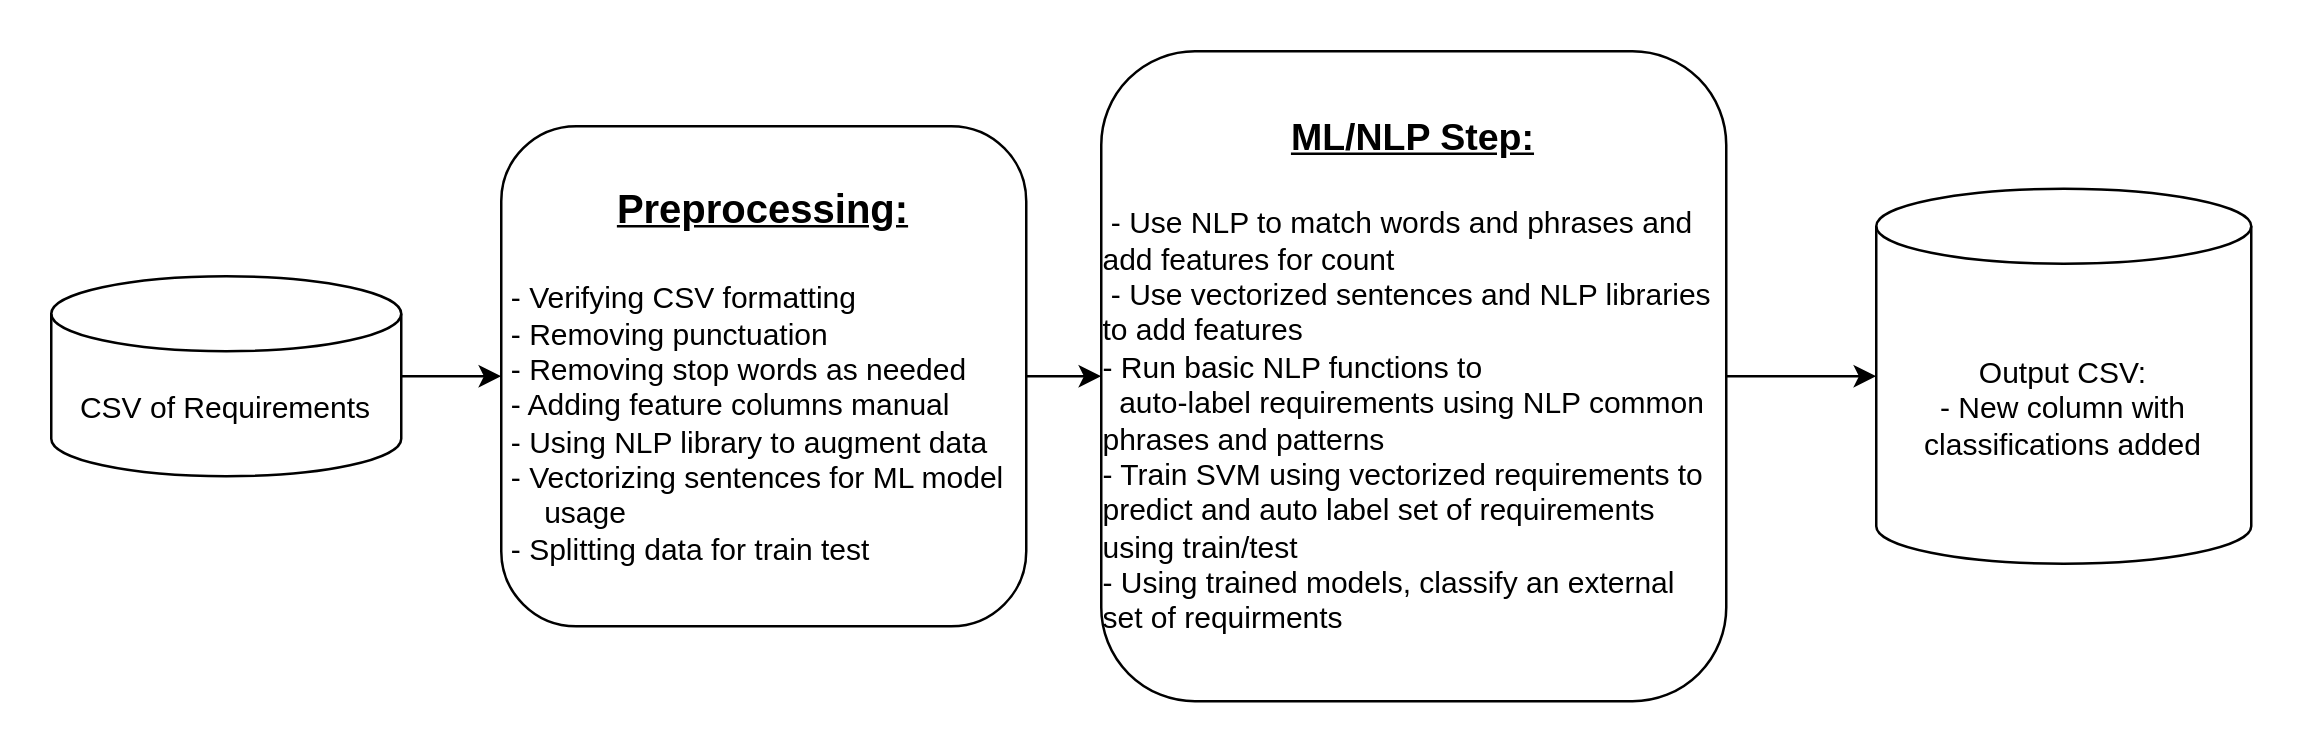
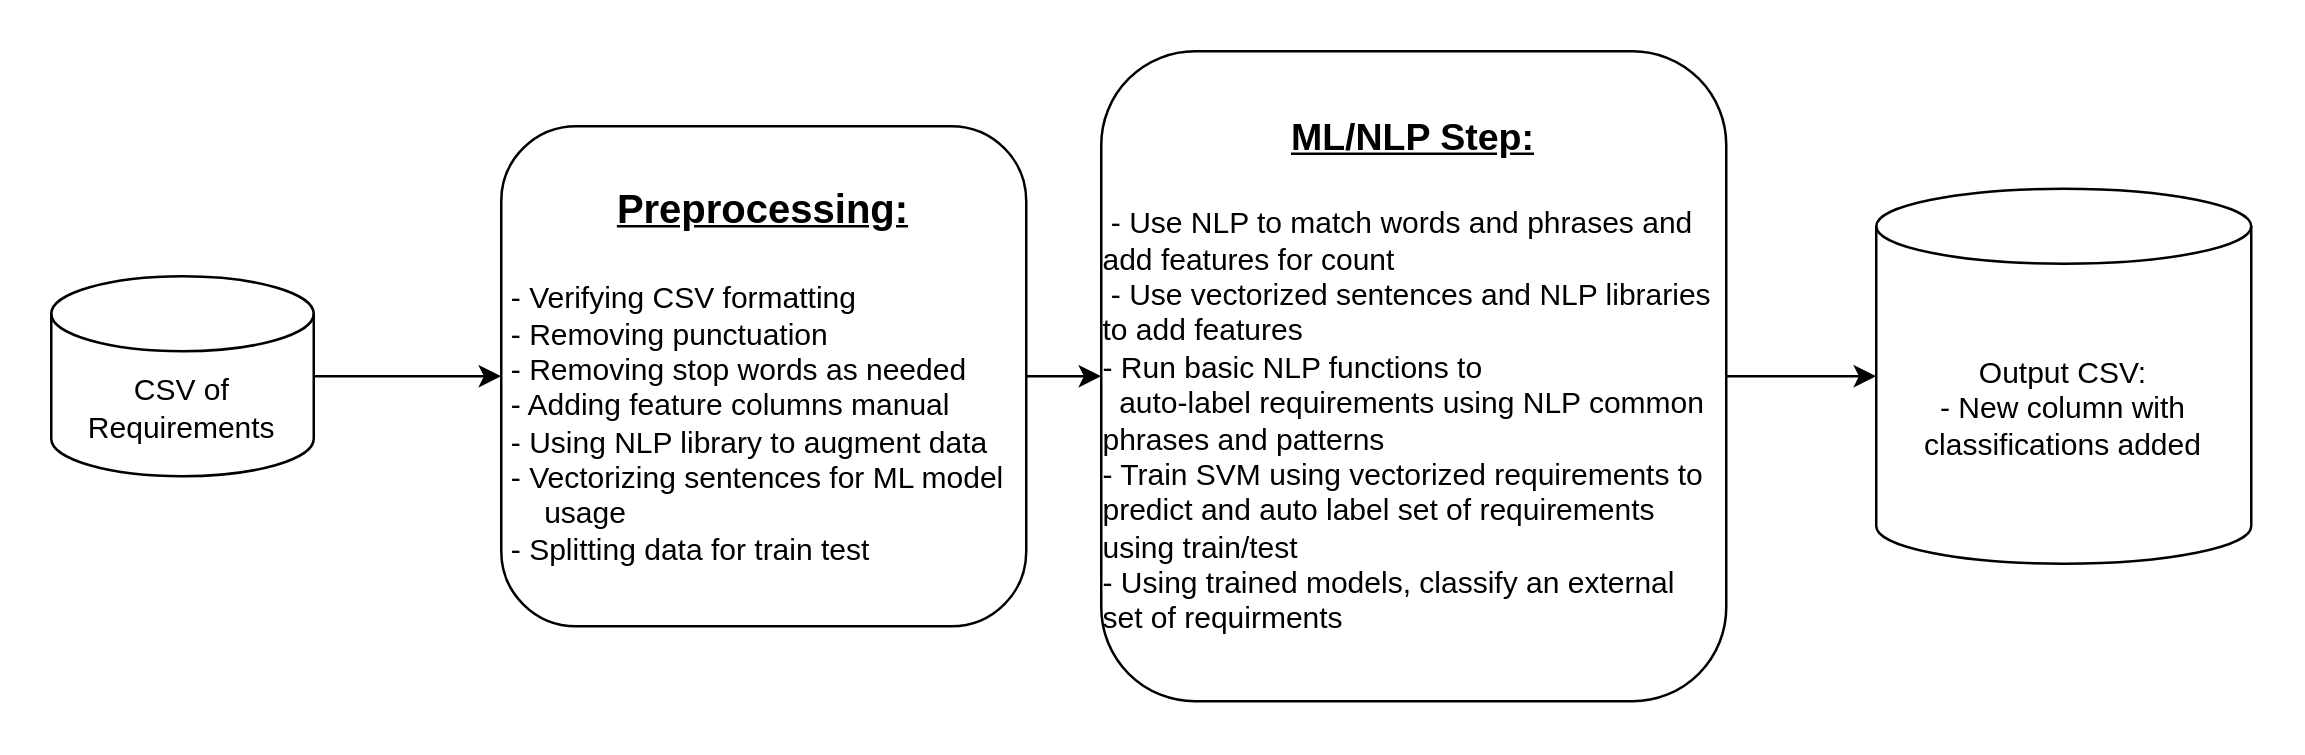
node "CSV of Requirements": size 350x200 -> 263x200
